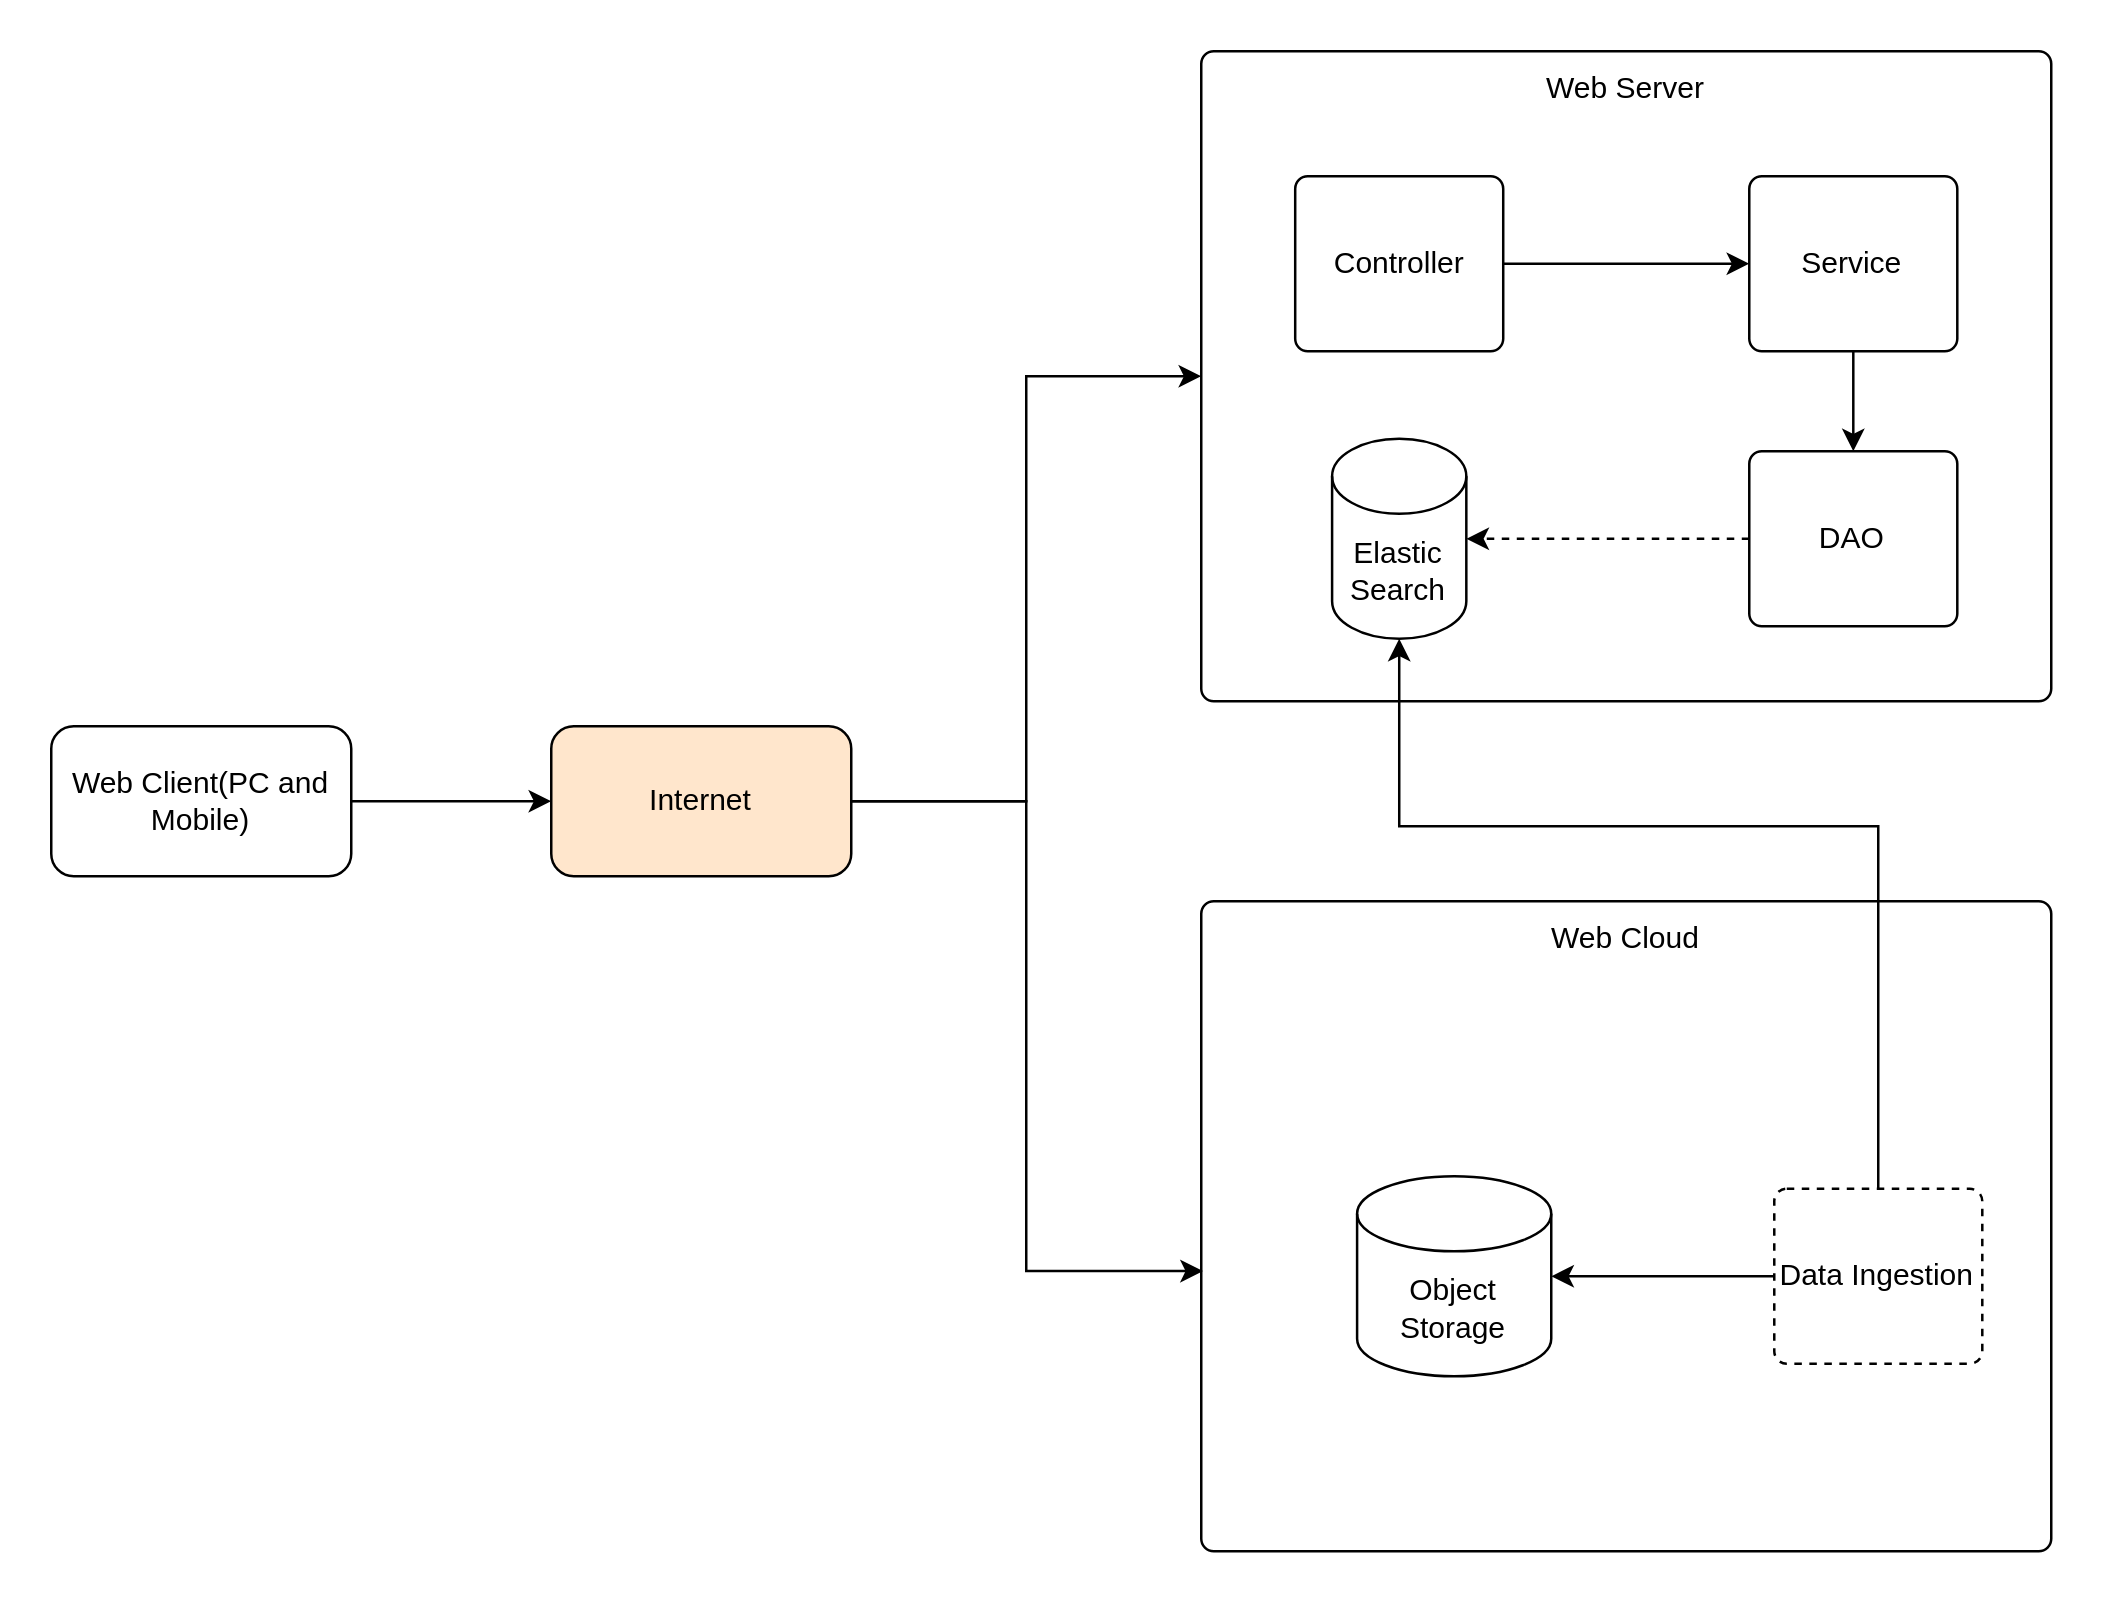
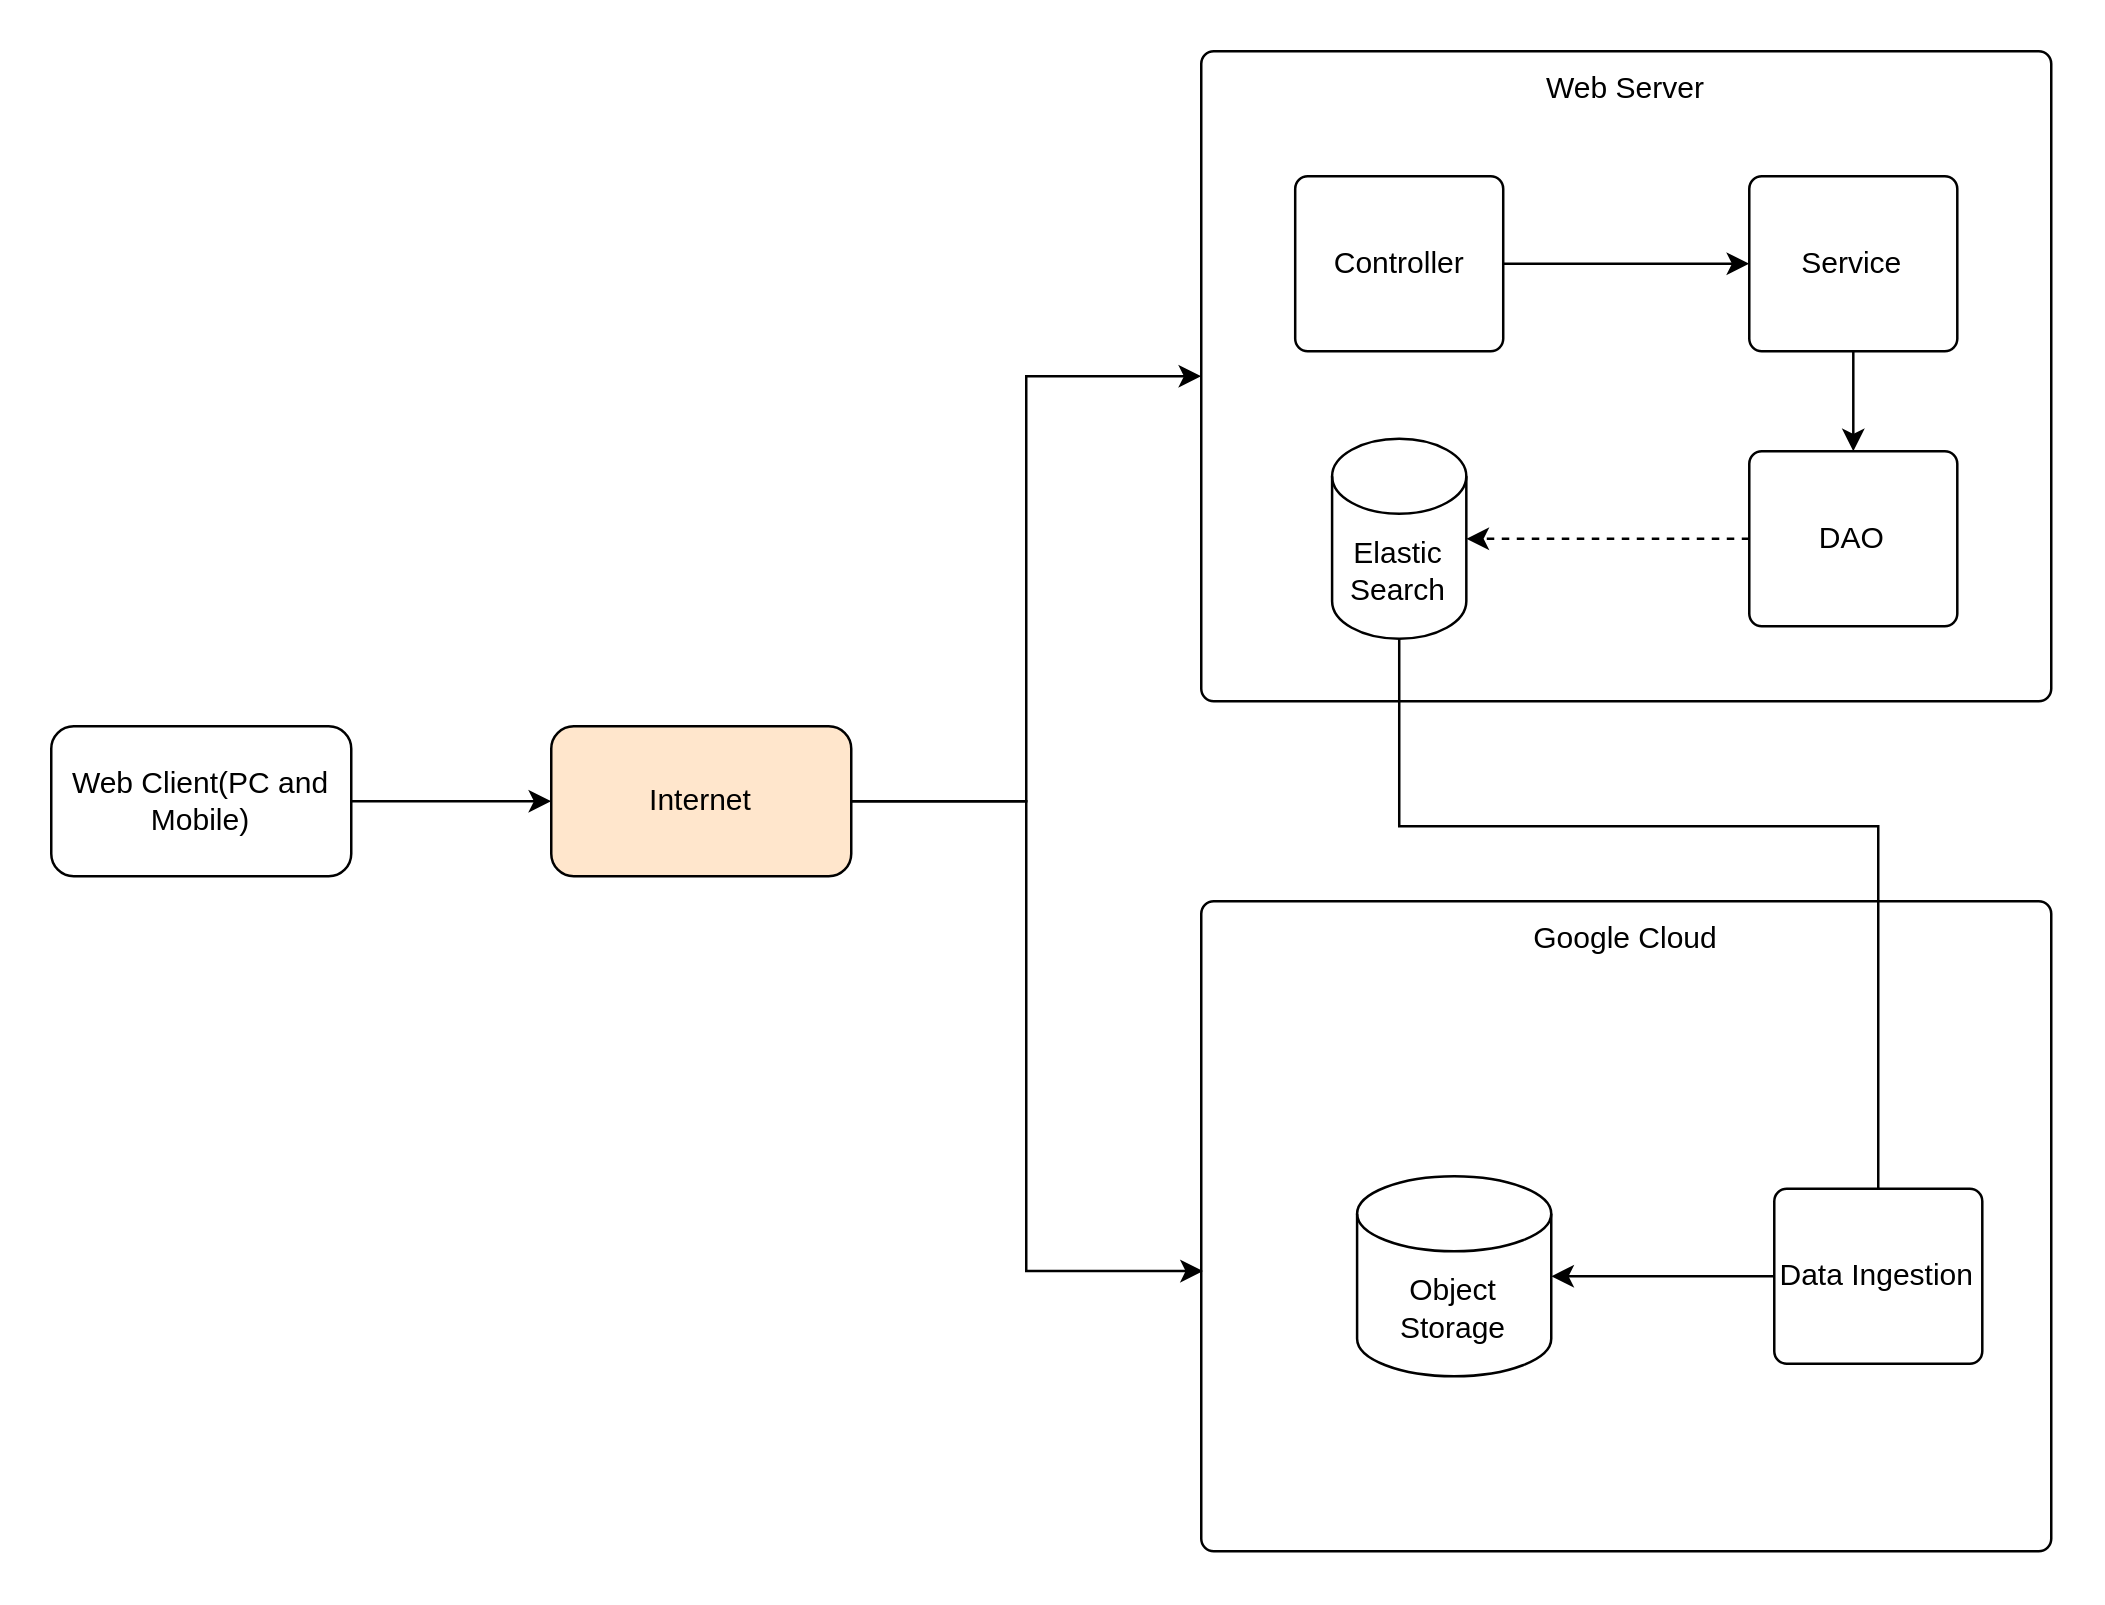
edge "Data Ingestion" -> "Elastic Search": arrowhead classic -> none
node "Web Cloud": label "Web Cloud" -> "Google Cloud"
node "Data Ingestion": style dashed -> solid
